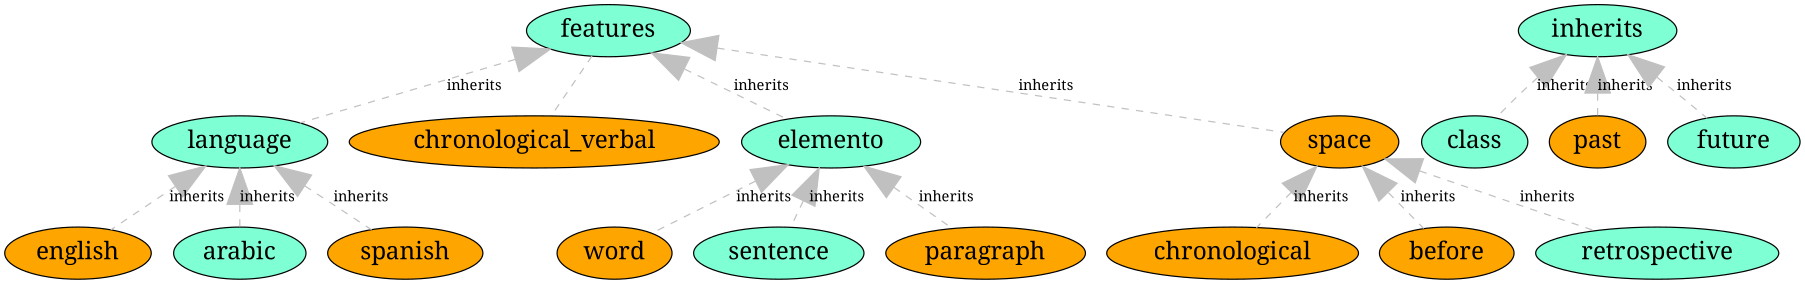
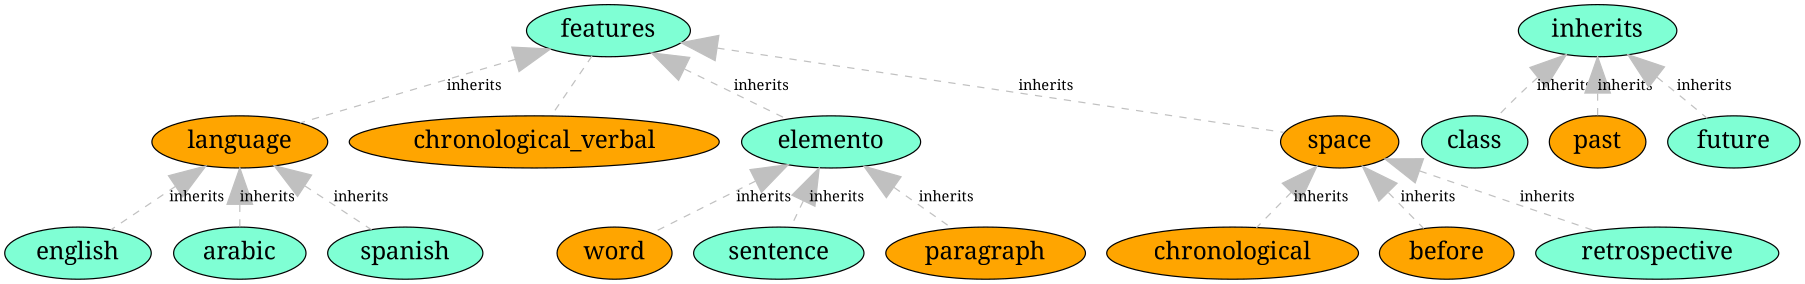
node "language": fillcolor aquamarine -> orange
node "english": fillcolor orange -> aquamarine
node "spanish": fillcolor orange -> aquamarine
